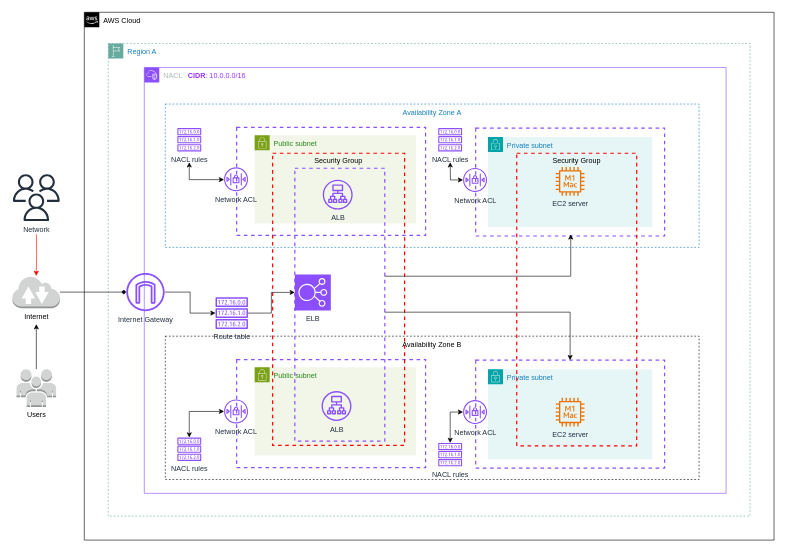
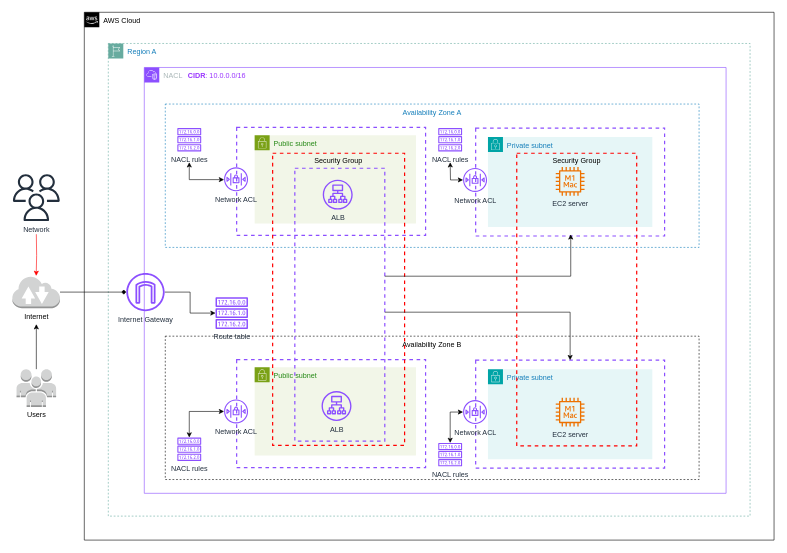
node "ELB": removed
edge "Route table" -> "ELB": removed
